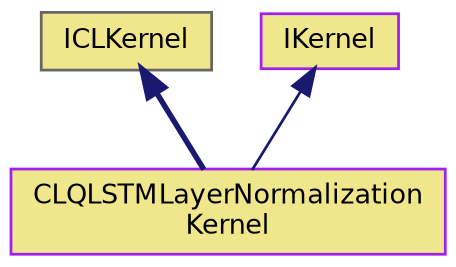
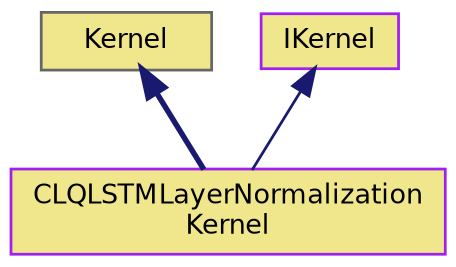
node "ICLKernel": label "ICLKernel" -> "Kernel"
